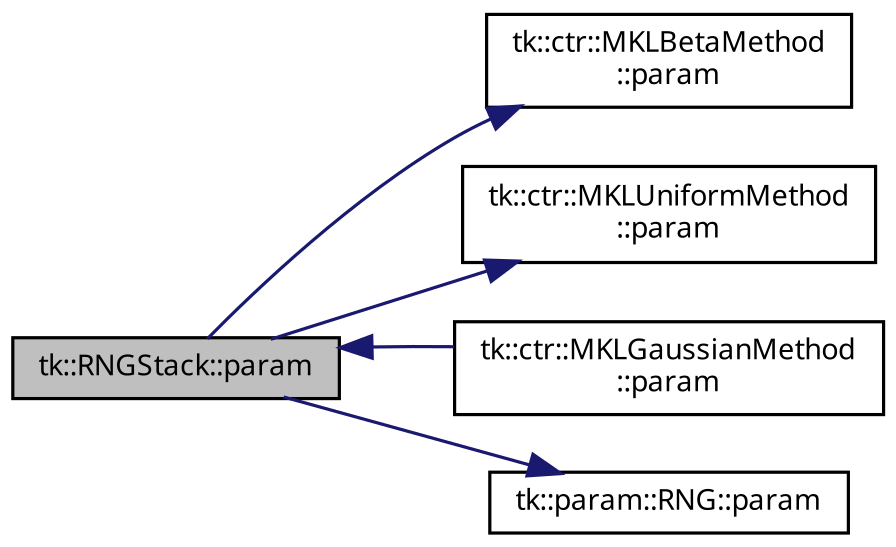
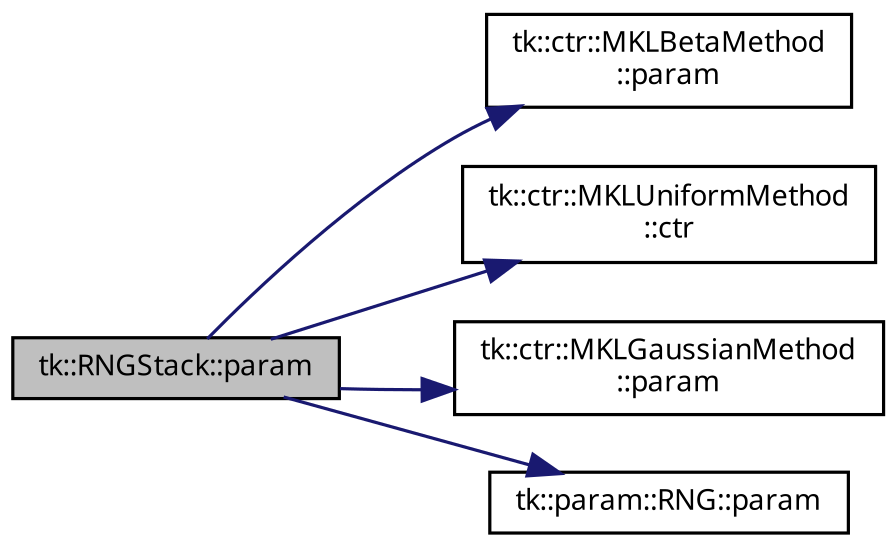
node "tk::ctr::MKLUniformMethod ::param": label "tk::ctr::MKLUniformMethod ::param" -> "tk::ctr::MKLUniformMethod ::ctr"
edge "tk::ctr::MKLGaussianMethod ::param" -> "tk::RNGStack::param": reversed
